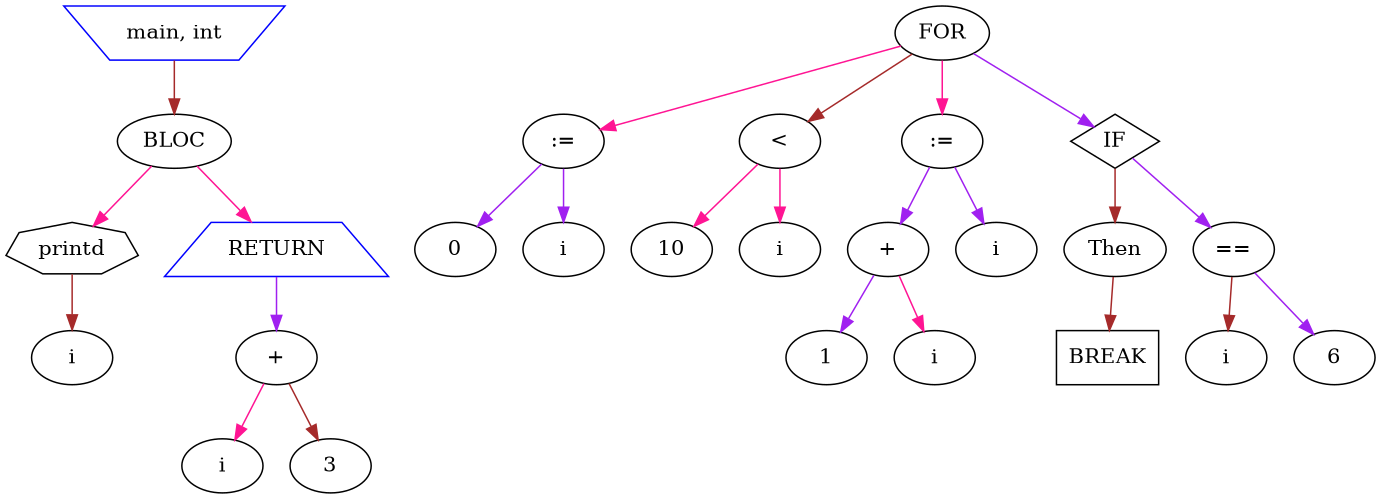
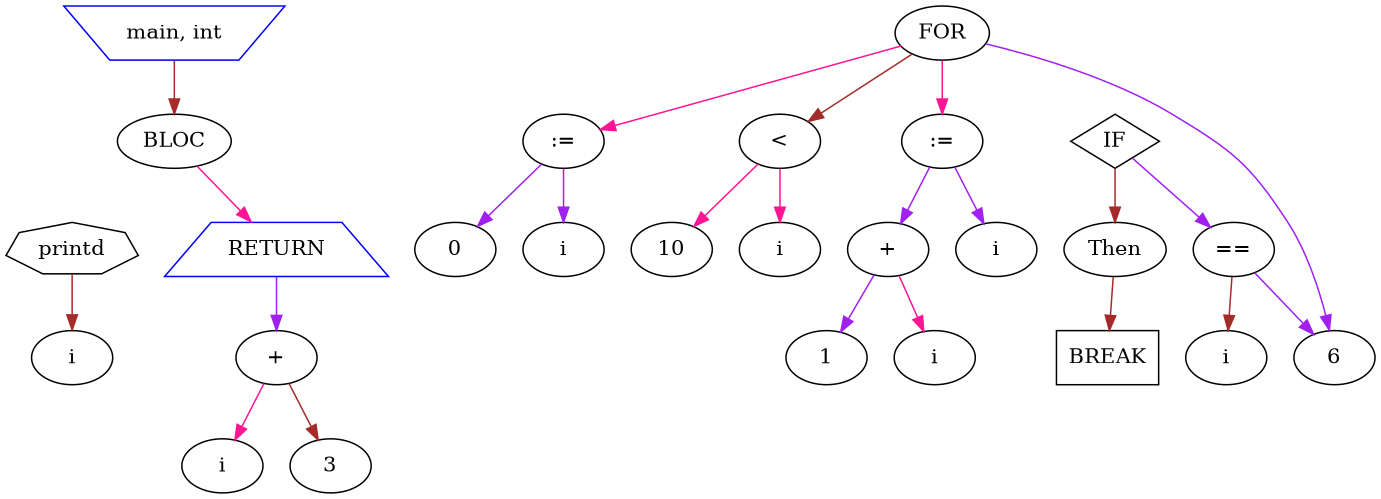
edge "FOR" -> "IF": now "FOR" -> "6"
edge "BLOC" -> "printd": removed
